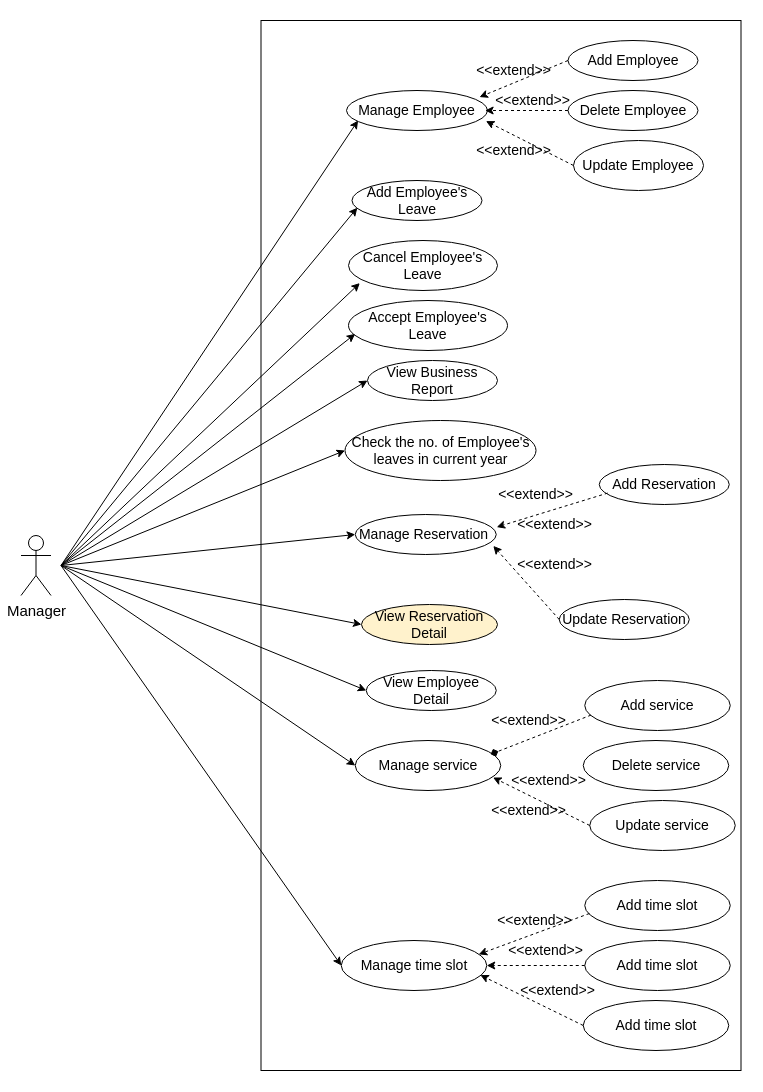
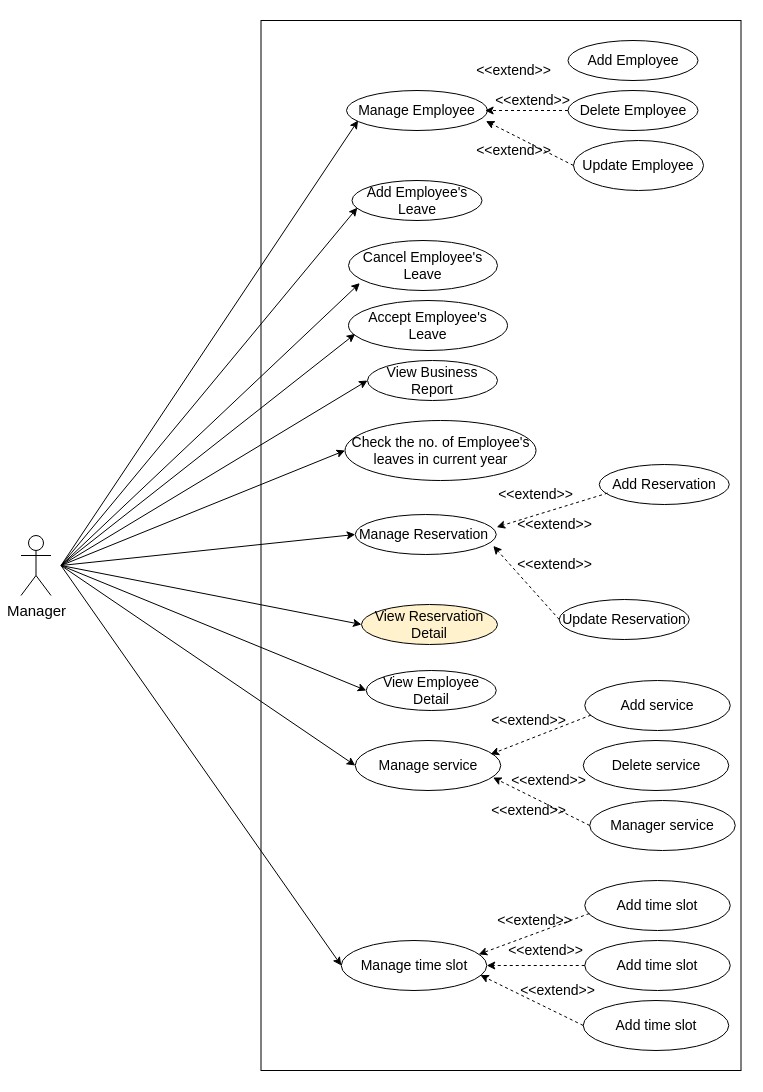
edge "Add Employee" -> "Manage Employee": removed
edge "Add service" -> "Manage service": arrowhead diamond -> classic
node "Update service": label "Update service" -> "Manager service"
